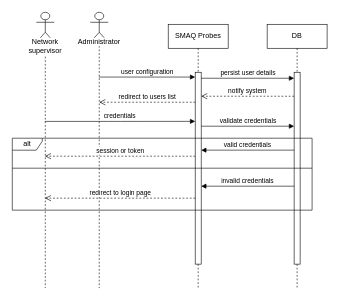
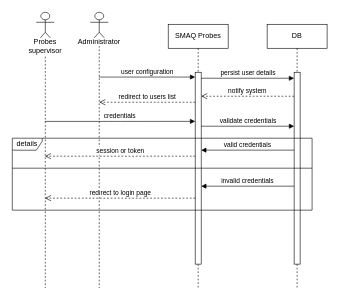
node "Network supervisor": label "Network supervisor" -> "Probes supervisor"
node "alt": label "alt" -> "details"
